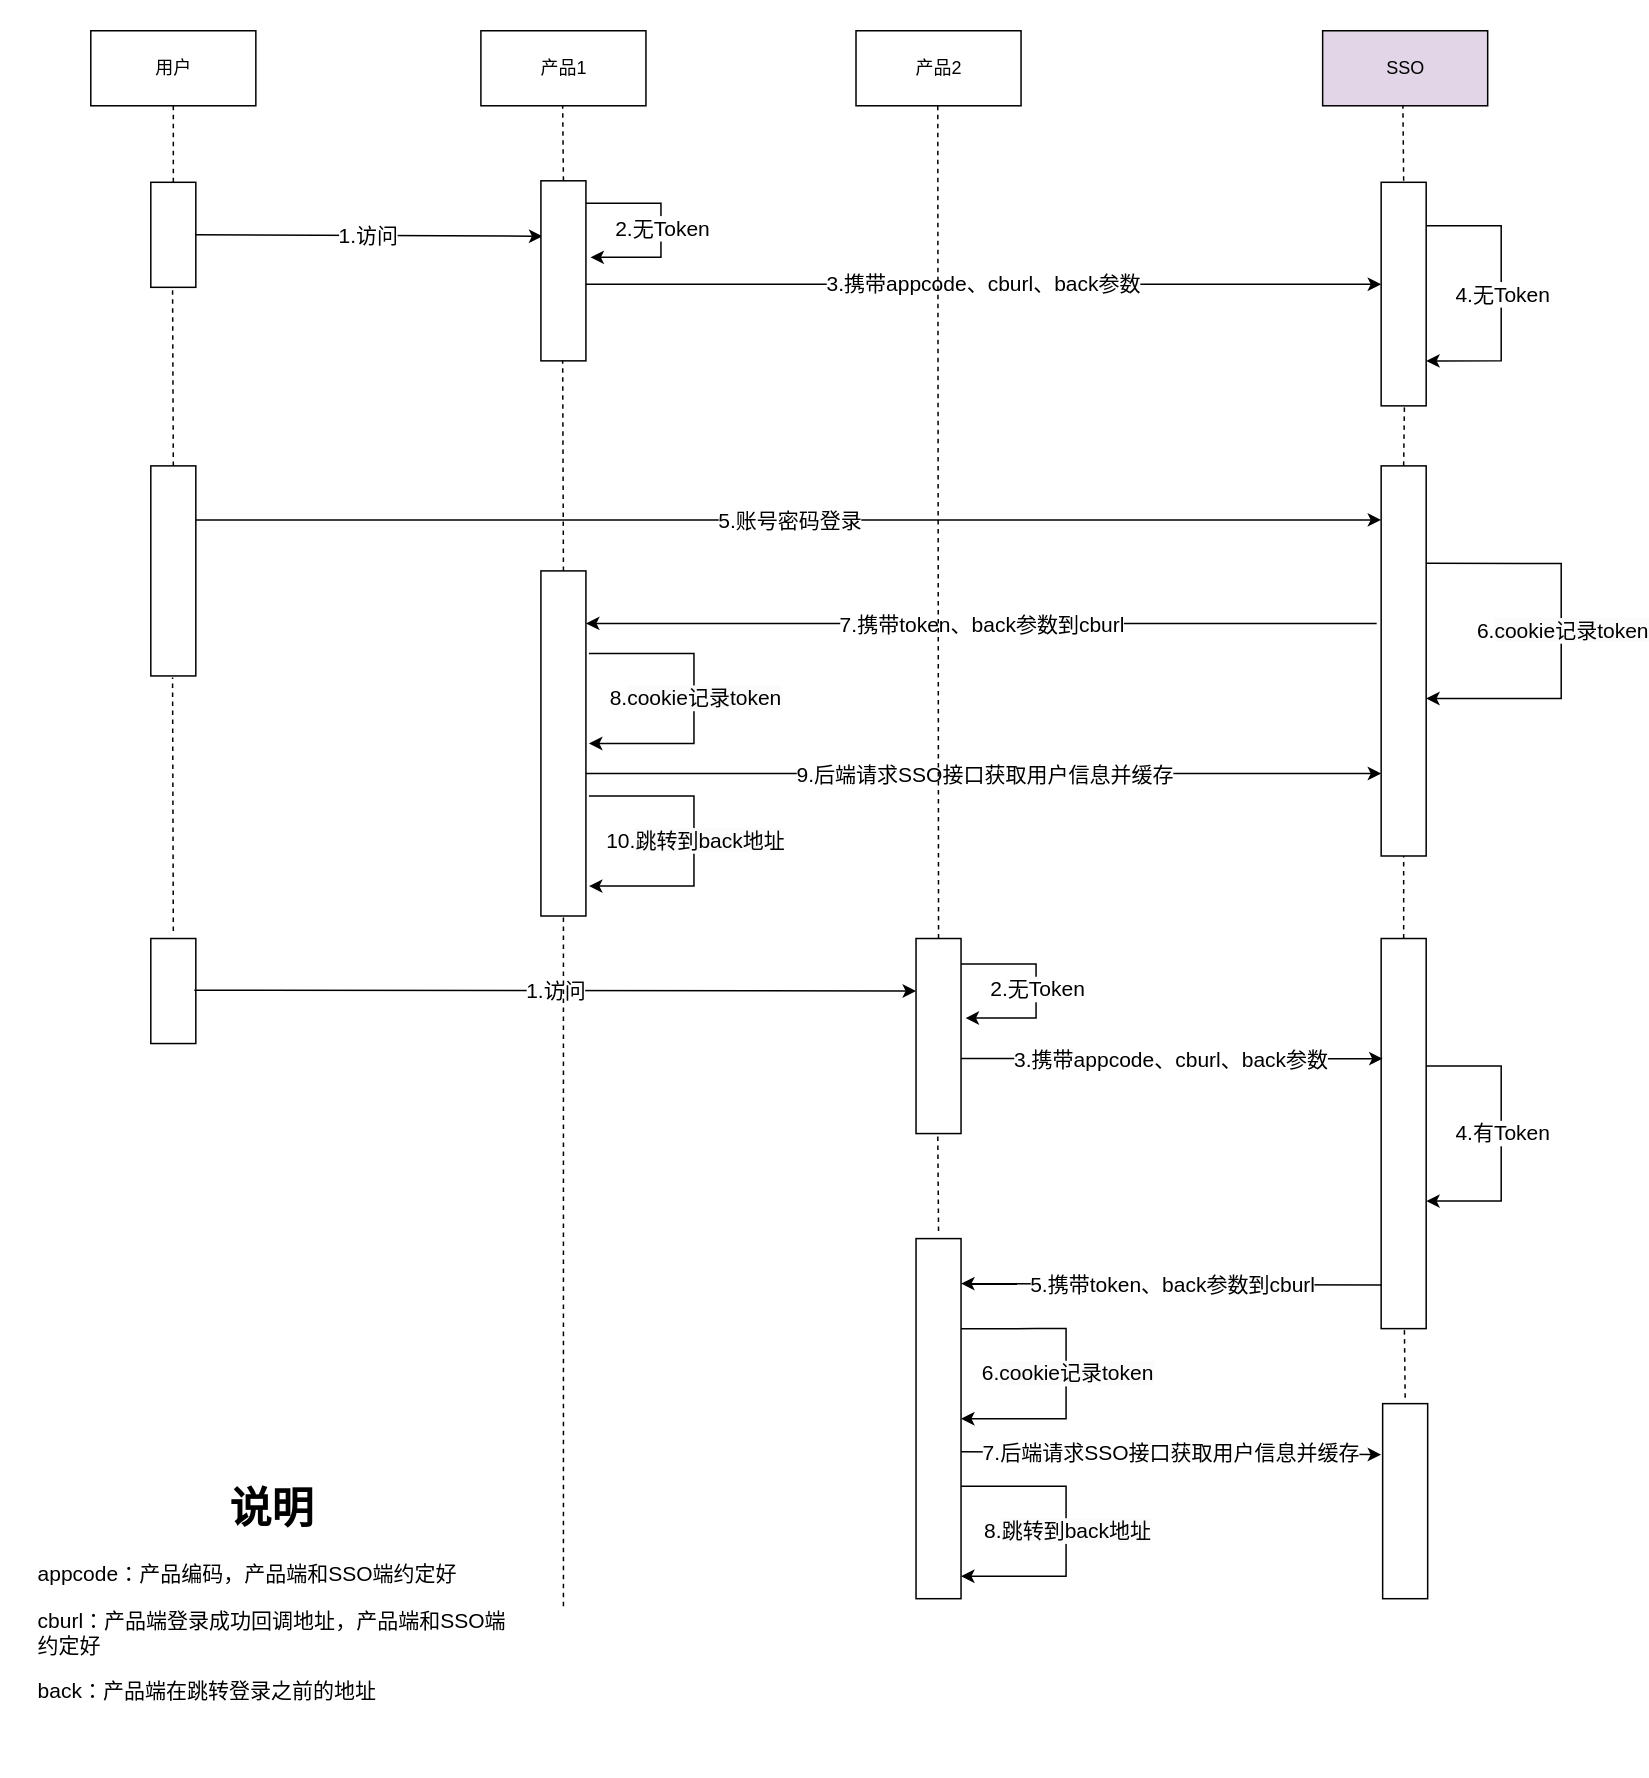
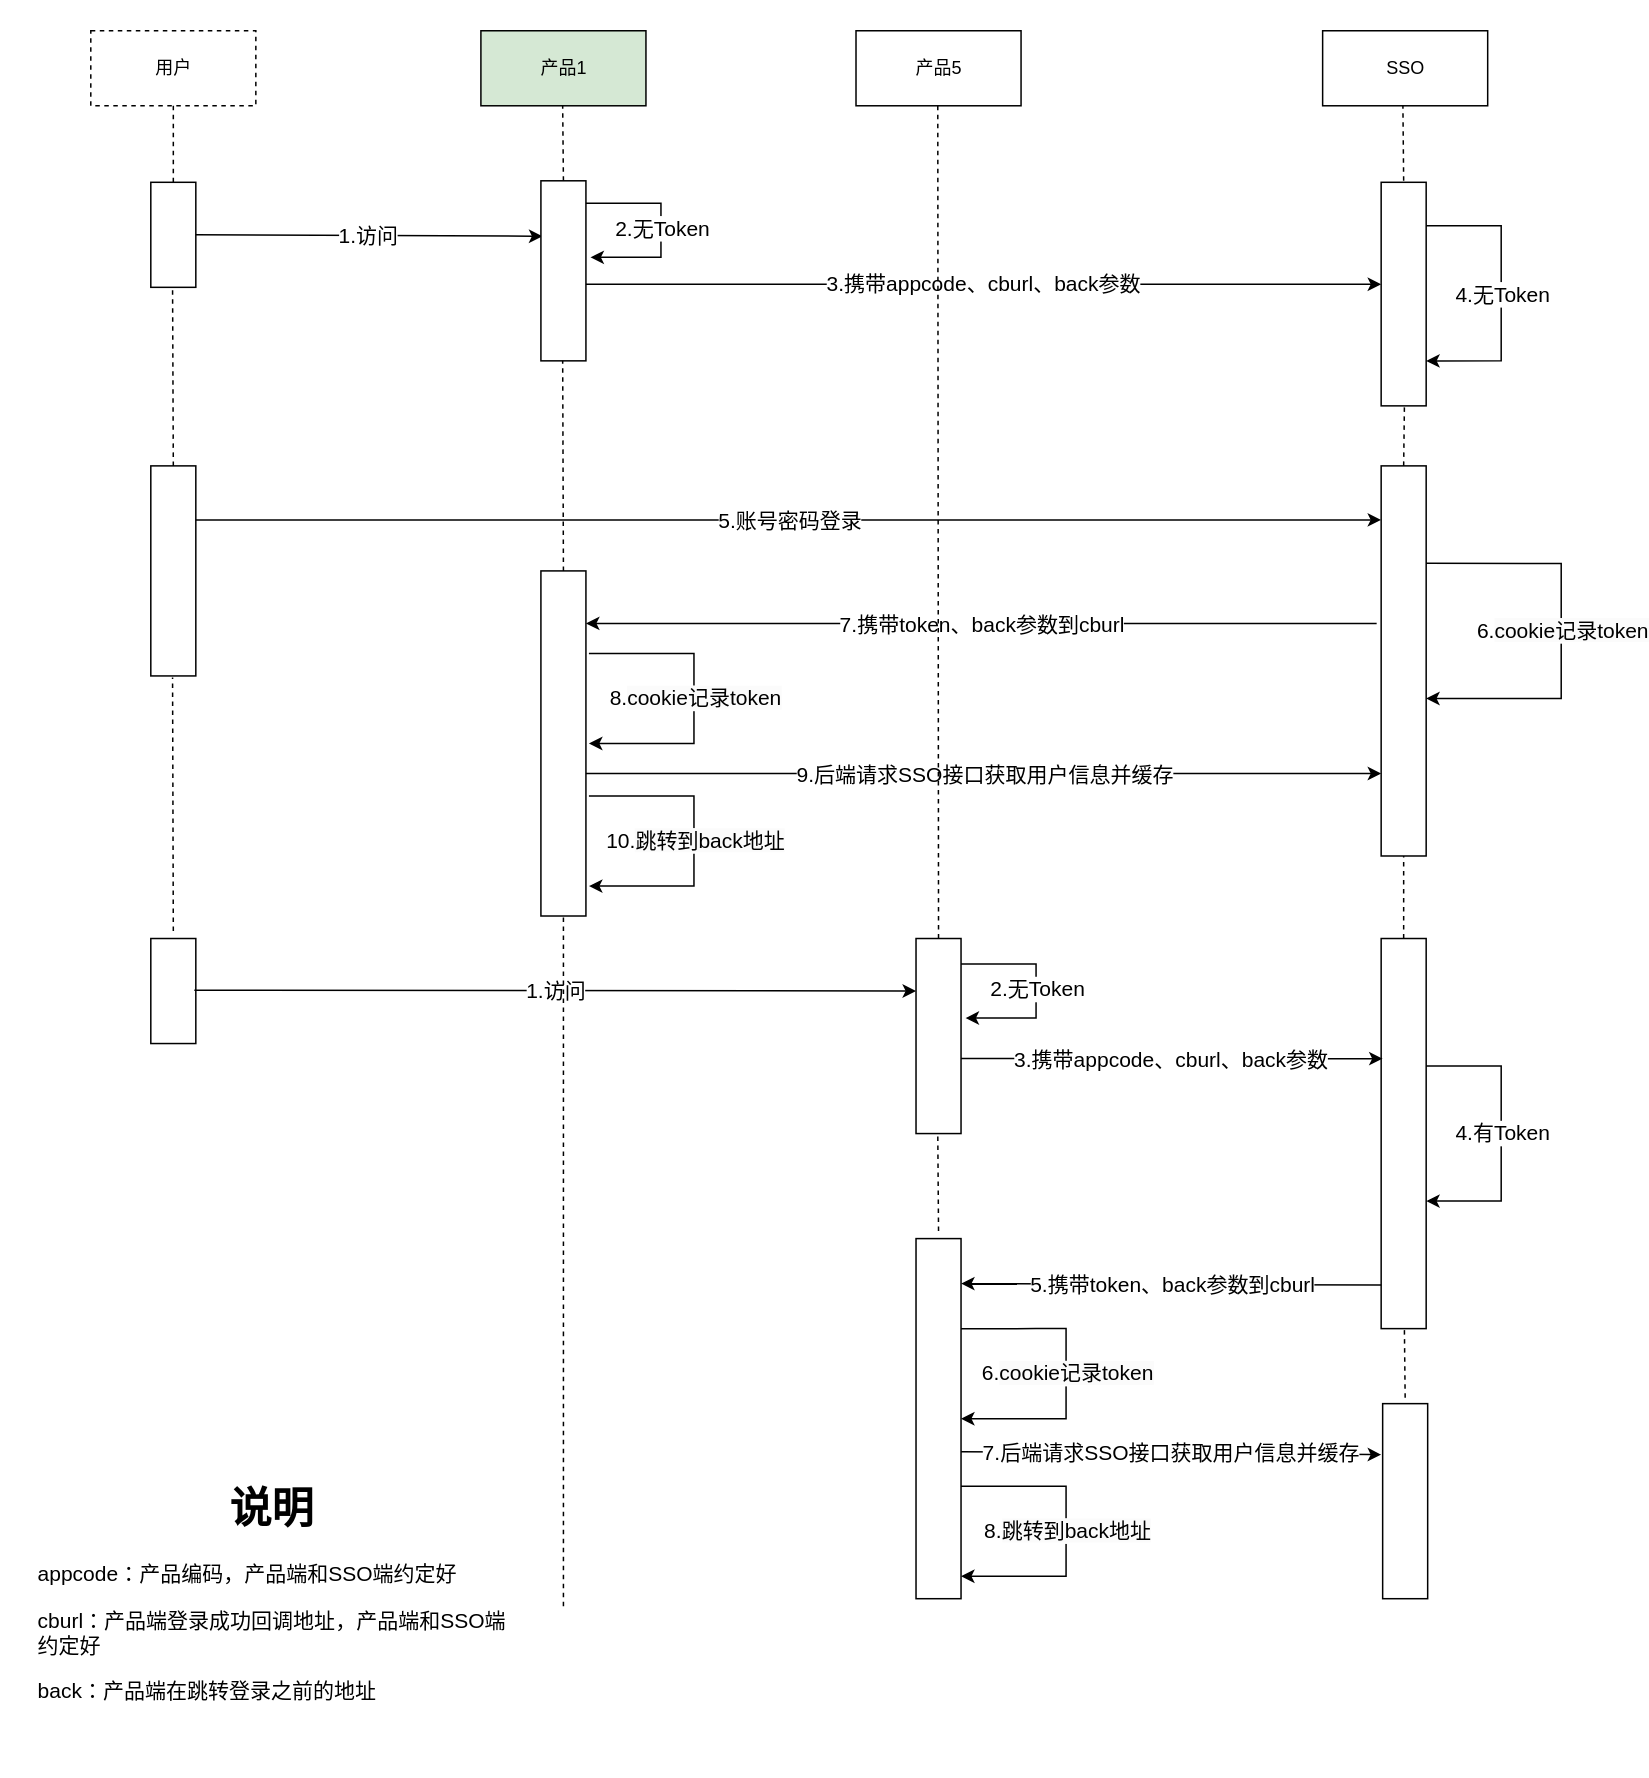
node "用户": style solid -> dashed
node "产品1": fillcolor #ffffff -> #d5e8d4
node "产品2": label "产品2" -> "产品5"
node "SSO": fillcolor #e1d5e7 -> #ffffff
